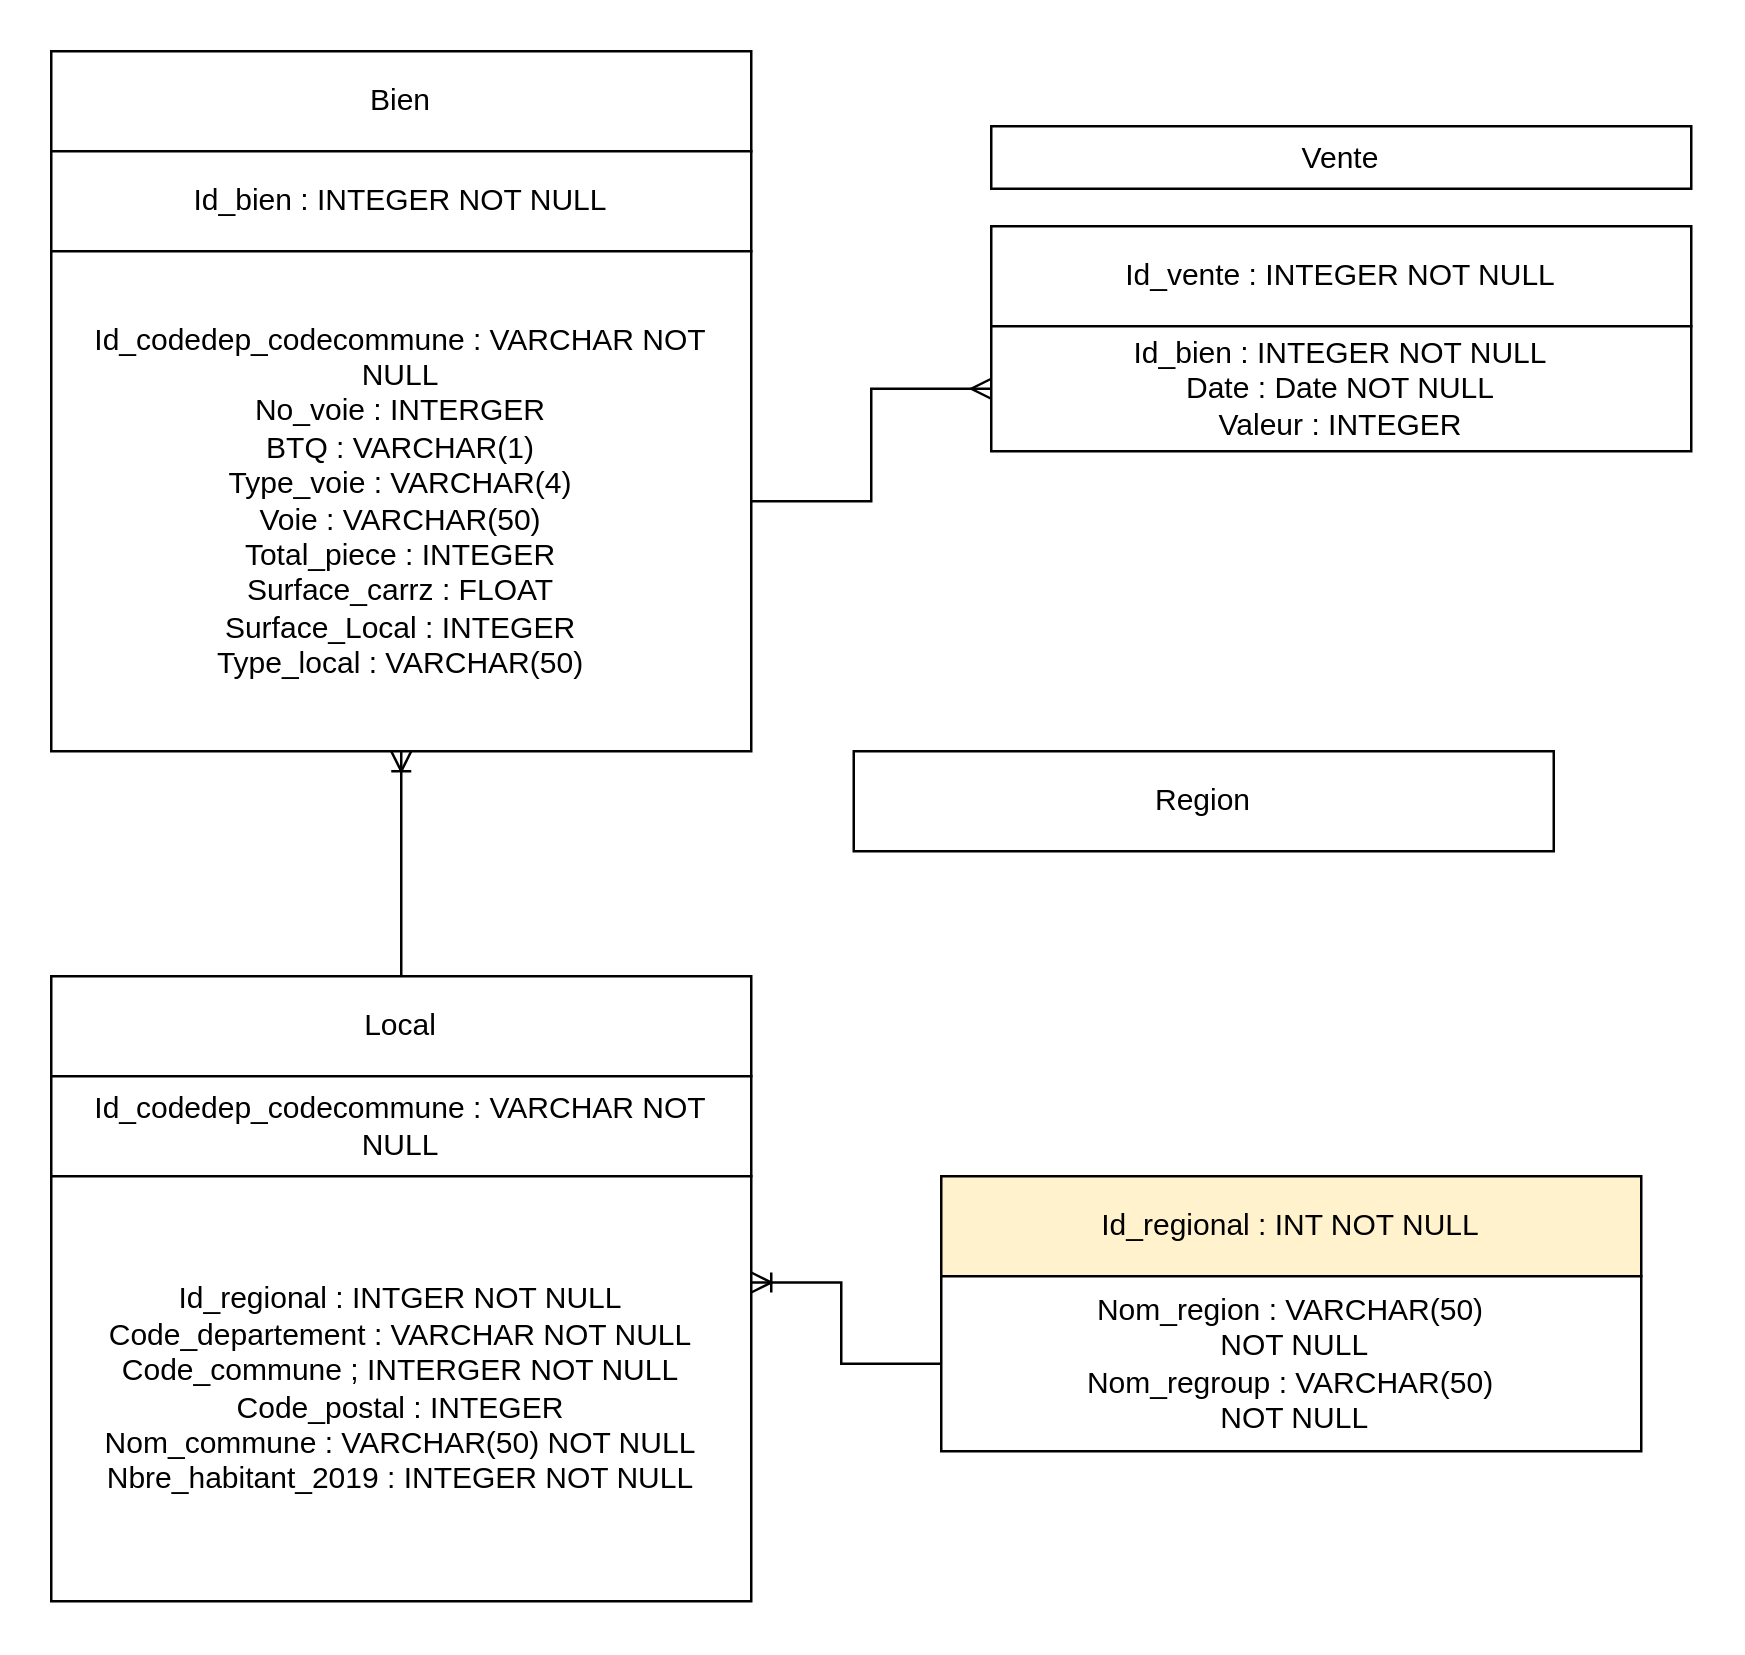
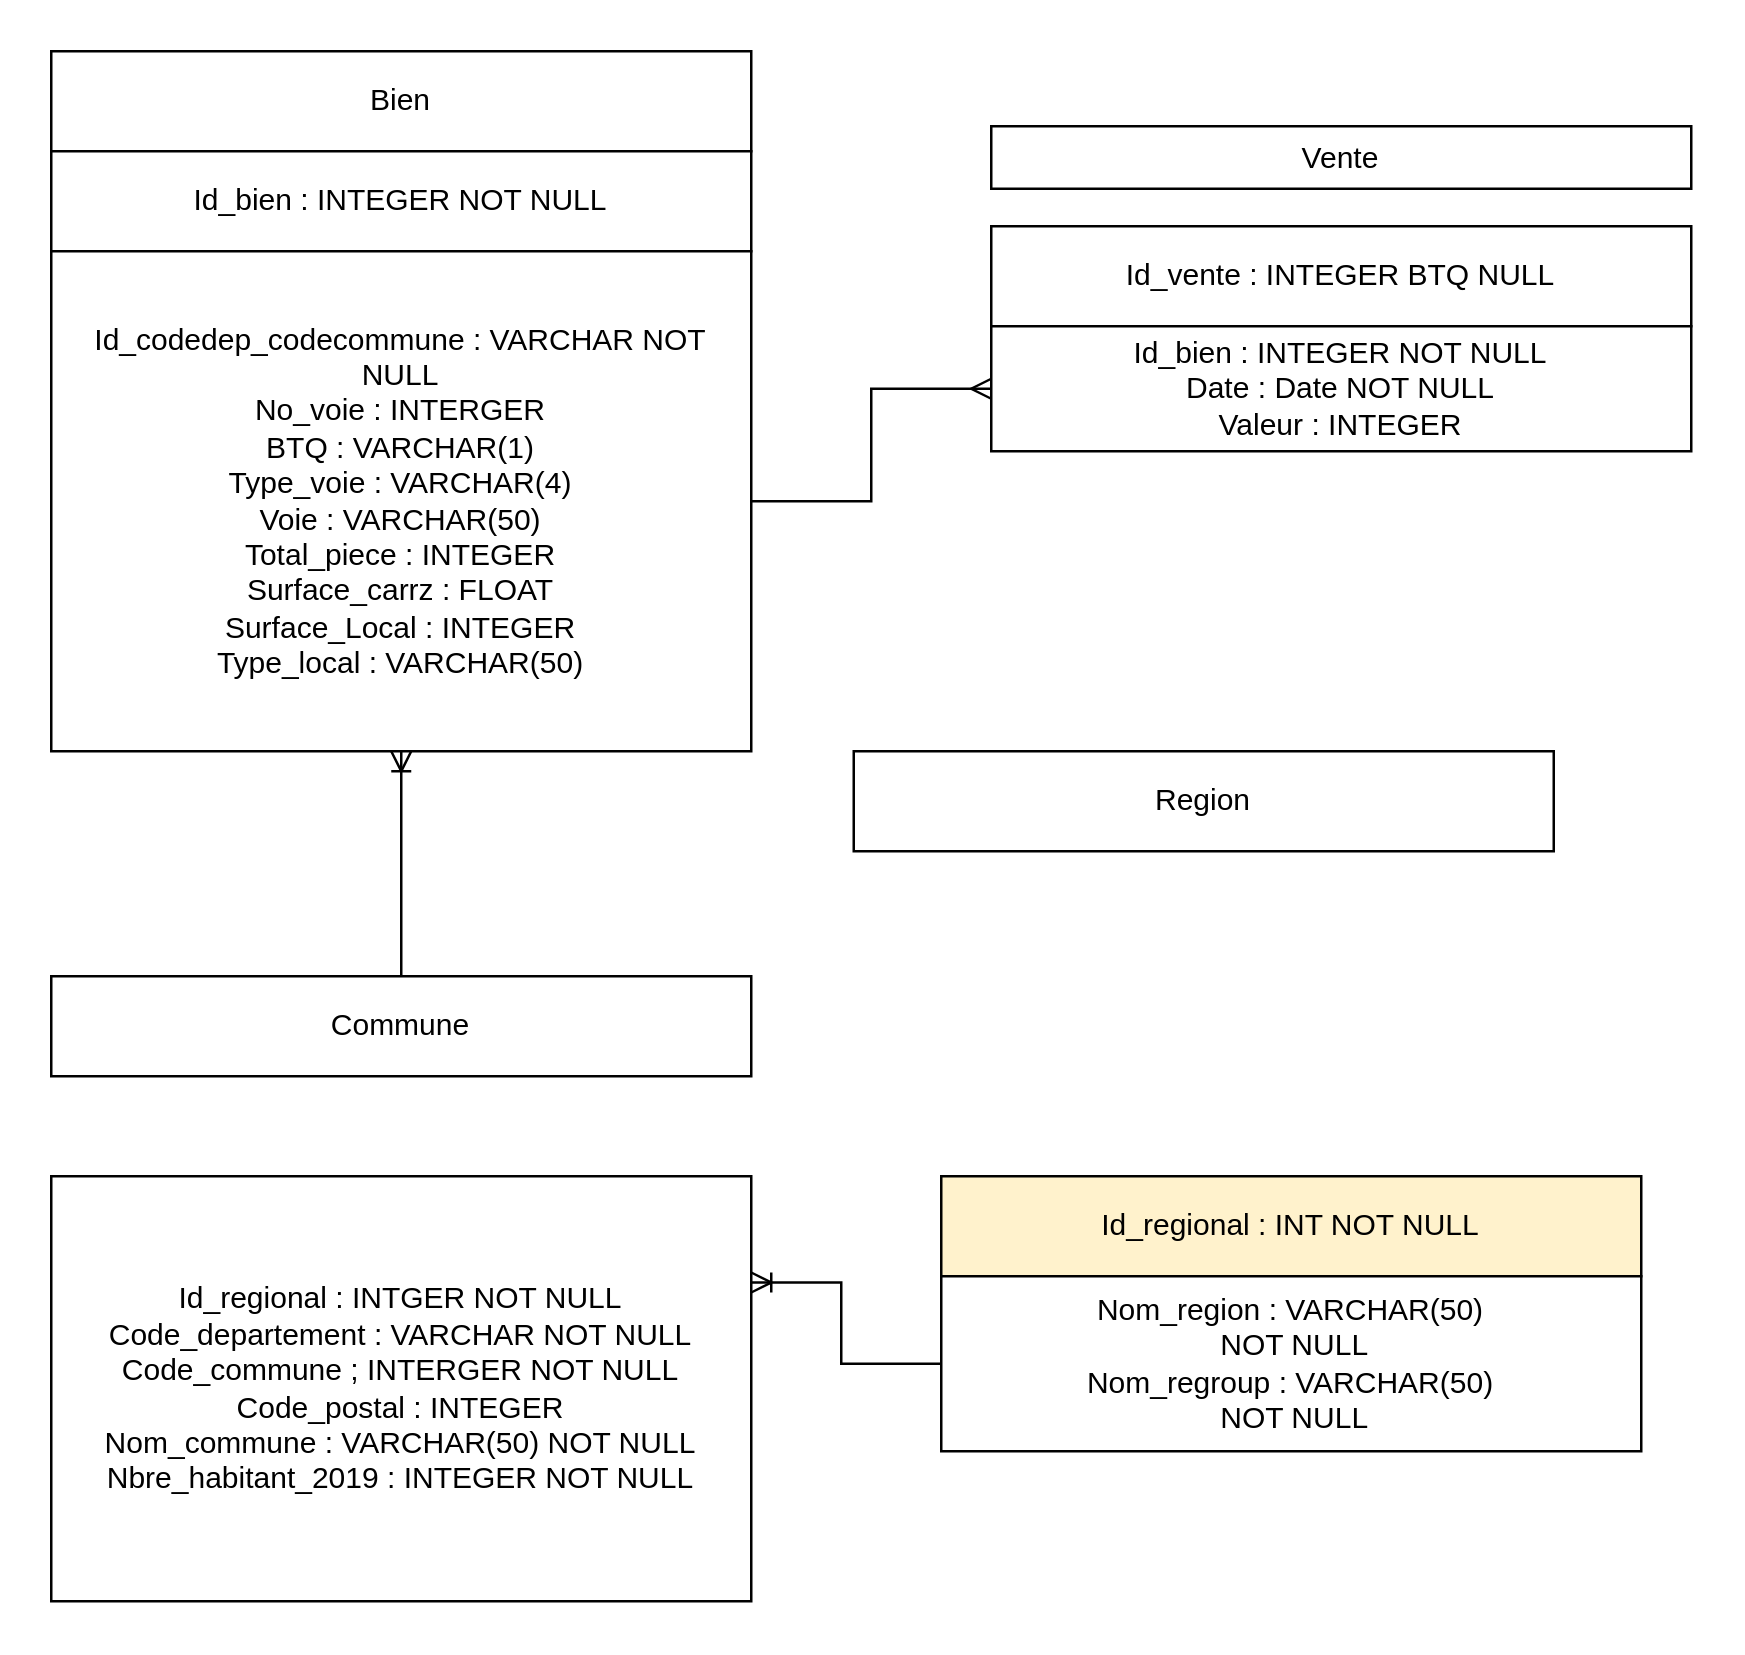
node "Id_vente : INTEGER NOT NULL": label "Id_vente : INTEGER NOT NULL" -> "Id_vente : INTEGER BTQ NULL"
node "Local": label "Local" -> "Commune"
node "Id_codedep_codecommune : VARCHAR NOT NULL": removed
